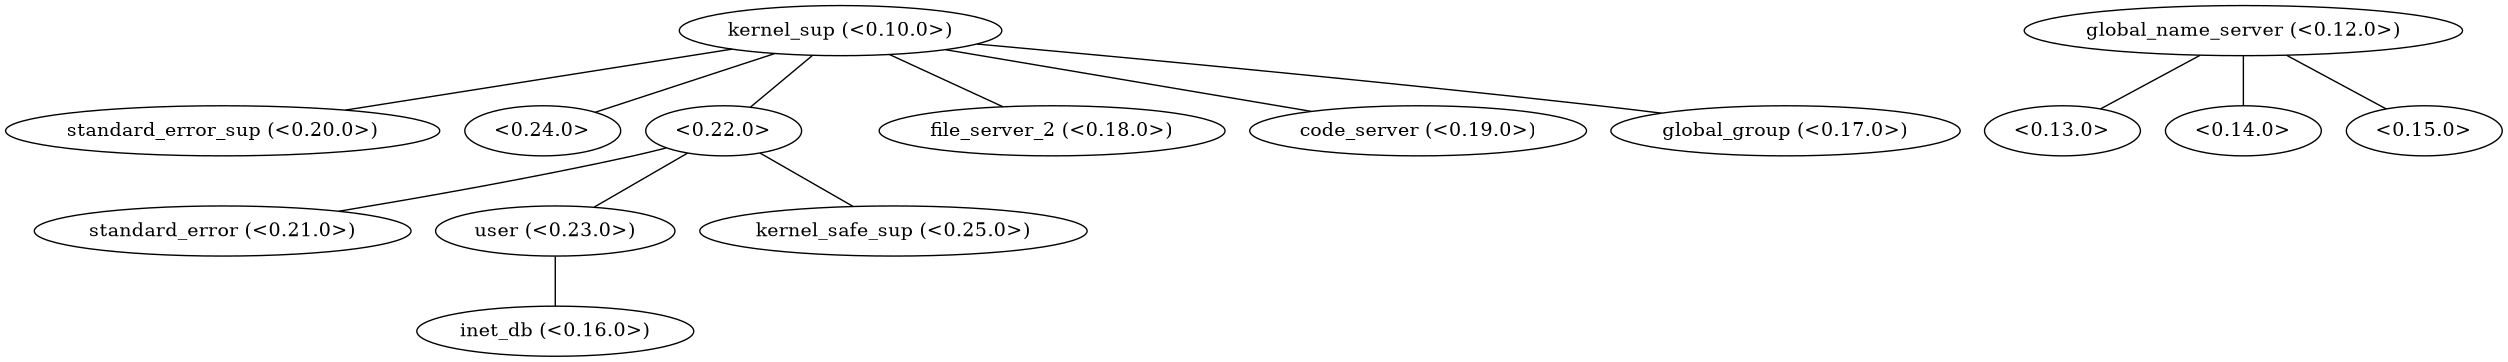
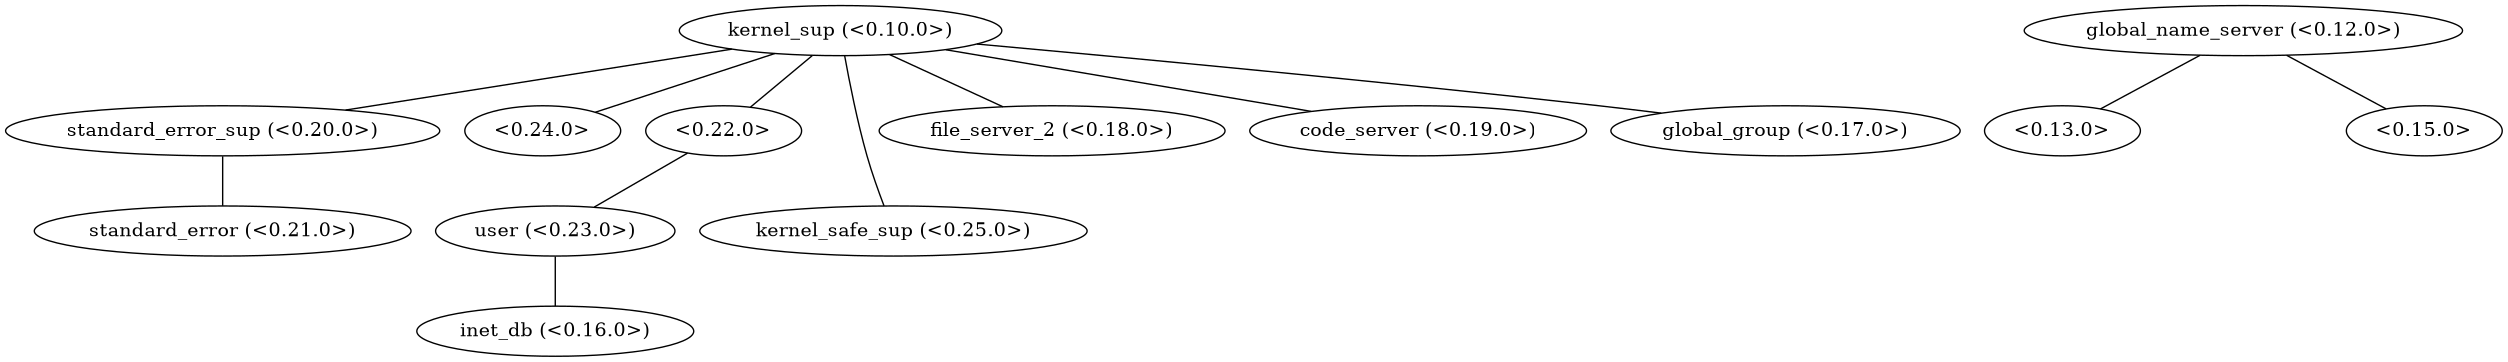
node "<0.14.0>": removed
edge "<0.22.0>" -- "kernel_safe_sup (<0.25.0>)": now "kernel_sup (<0.10.0>)" -- "kernel_safe_sup (<0.25.0>)"
edge "<0.22.0>" -- "standard_error (<0.21.0>)": now "standard_error_sup (<0.20.0>)" -- "standard_error (<0.21.0>)"
